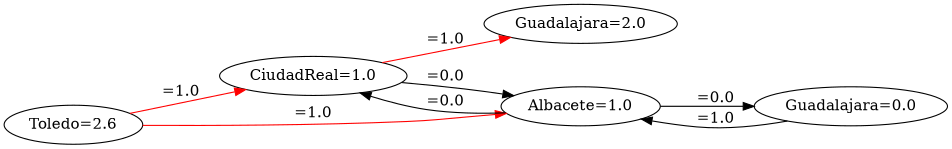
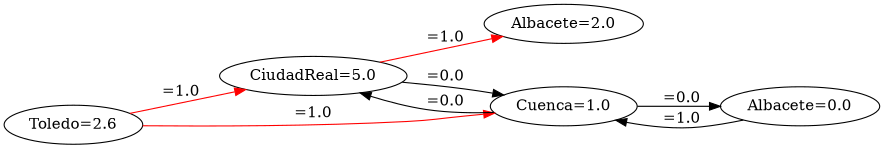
node "Guadalajara=2.0": label "Guadalajara=2.0" -> "Albacete=2.0"
node "CiudadReal=1.0": label "CiudadReal=1.0" -> "CiudadReal=5.0"
node "Albacete=1.0": label "Albacete=1.0" -> "Cuenca=1.0"
node "Guadalajara=0.0": label "Guadalajara=0.0" -> "Albacete=0.0"
